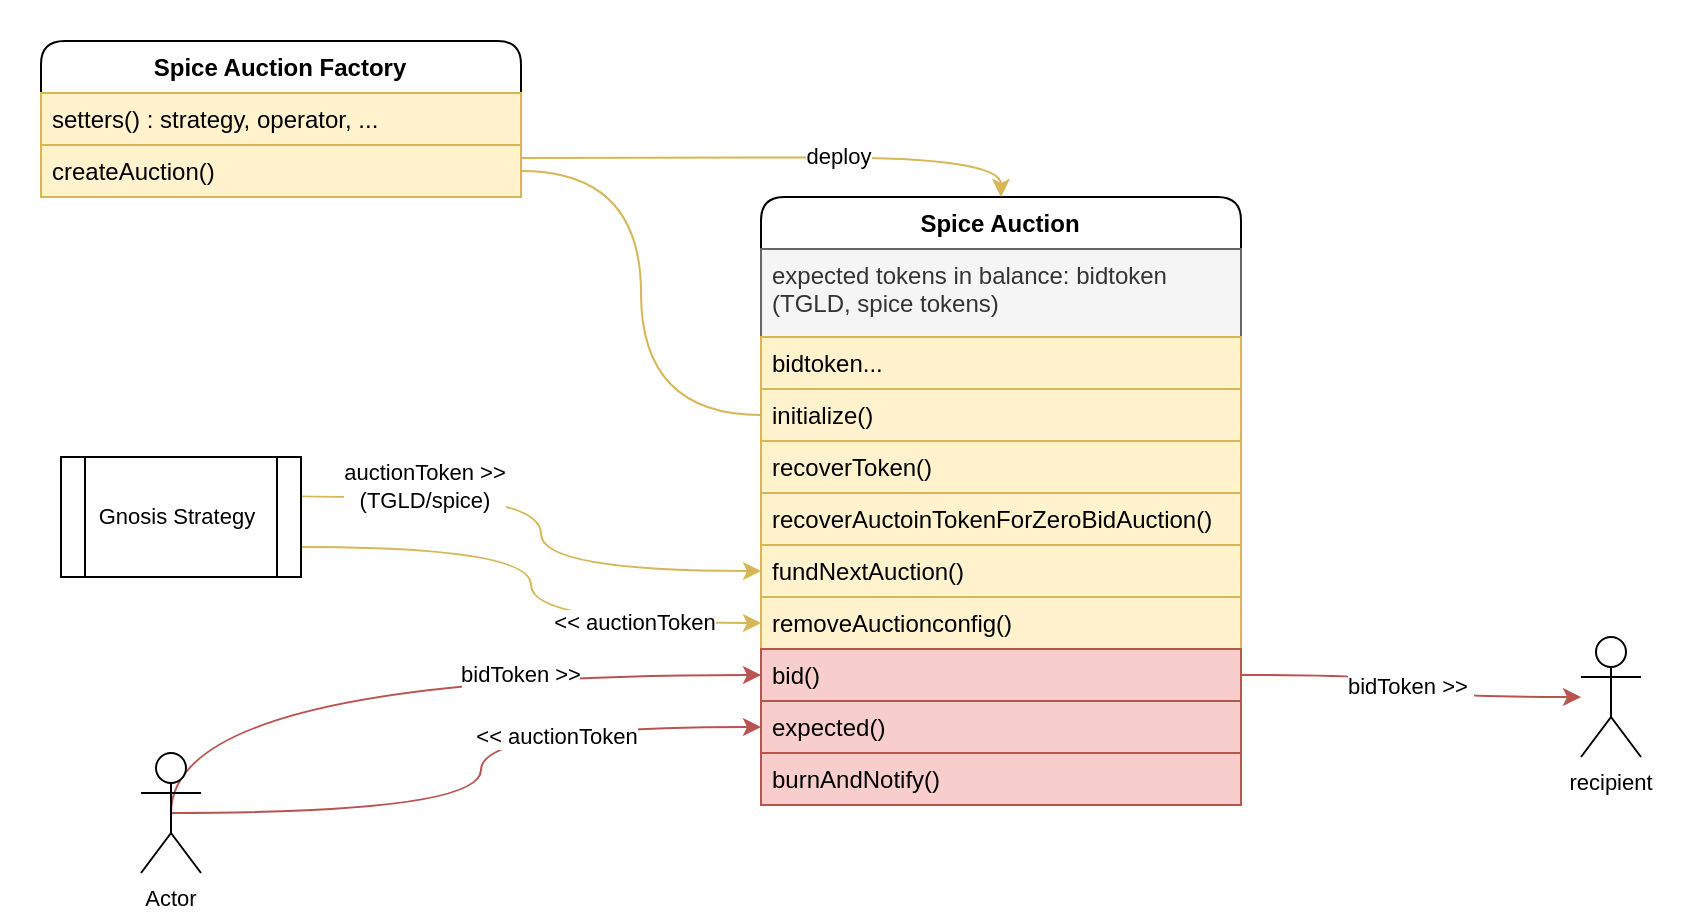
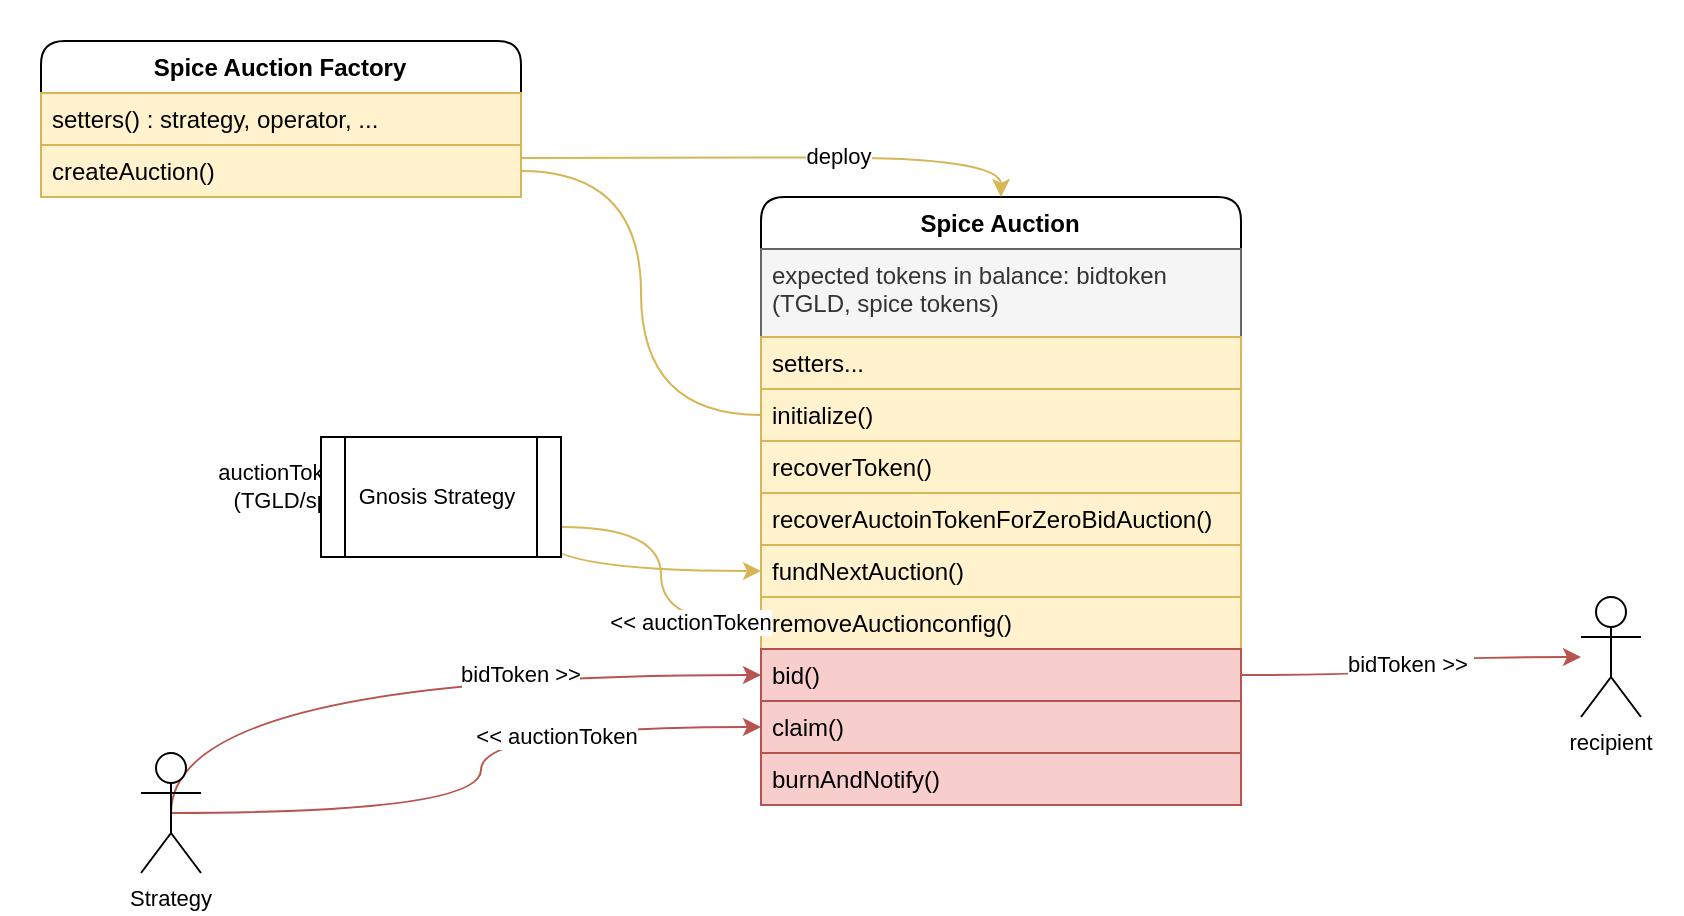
node "bidtoken...": label "bidtoken..." -> "setters..."
node "Gnosis Strategy": moved (181, 517) -> (441, 497)
node "recipient": moved (1611, 697) -> (1611, 657)
node "expected()": label "expected()" -> "claim()"
node "Actor": label "Actor" -> "Strategy"
